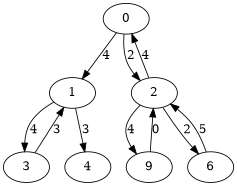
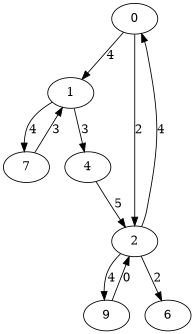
edge "6" -> "2": now "4" -> "2"
node "3": label "3" -> "7"
